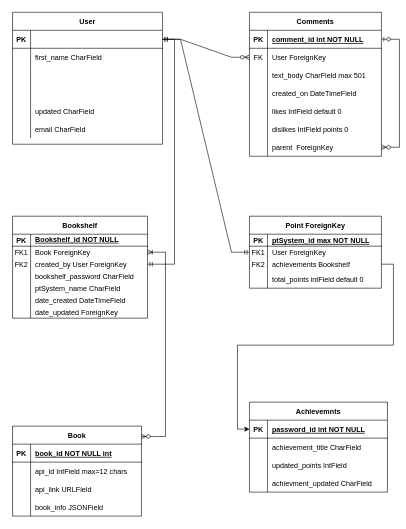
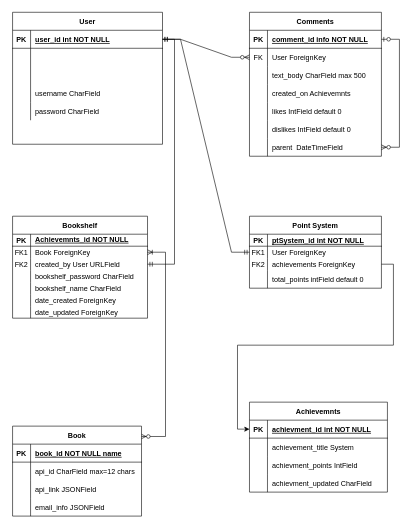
node "user_id int NOT NULL": added
node "comment_id int NOT NULL": label "comment_id int NOT NULL" -> "comment_id info NOT NULL"
node "first_name CharField": removed
node "text_body CharField max 501": label "text_body CharField max 501" -> "text_body CharField max 500"
node "username CharField": added
node "created_on DateTimeField": label "created_on DateTimeField" -> "created_on Achievemnts"
node "updated CharField": label "updated CharField" -> "password CharField"
node "email CharField": removed
node "dislikes IntField points 0": label "dislikes IntField points 0" -> "dislikes IntField default 0"
node "parent ForeignKey": label "parent ForeignKey" -> "parent DateTimeField"
node "Point ForeignKey": label "Point ForeignKey" -> "Point System"
node "Bookshelf_id NOT NULL": label "Bookshelf_id NOT NULL" -> "Achievemnts_id NOT NULL"
node "ptSystem_id max NOT NULL": label "ptSystem_id max NOT NULL" -> "ptSystem_id int NOT NULL"
node "created_by User ForeignKey": label "created_by User ForeignKey" -> "created_by User URLField"
node "achievements Bookshelf": label "achievements Bookshelf" -> "achievements ForeignKey"
node "ptSystem_name CharField": label "ptSystem_name CharField" -> "bookshelf_name CharField"
node "date_created DateTimeField": label "date_created DateTimeField" -> "date_created ForeignKey"
node "password_id int NOT NULL": label "password_id int NOT NULL" -> "achievment_id int NOT NULL"
node "achievement_title CharField": label "achievement_title CharField" -> "achievement_title System"
node "book_id NOT NULL int": label "book_id NOT NULL int" -> "book_id NOT NULL name"
node "updated_points IntField": label "updated_points IntField" -> "achievment_points IntField"
node "api_id IntField max=12 chars": label "api_id IntField max=12 chars" -> "api_id CharField max=12 chars"
node "api_link URLField": label "api_link URLField" -> "api_link JSONField"
node "book_info JSONField": label "book_info JSONField" -> "email_info JSONField"
